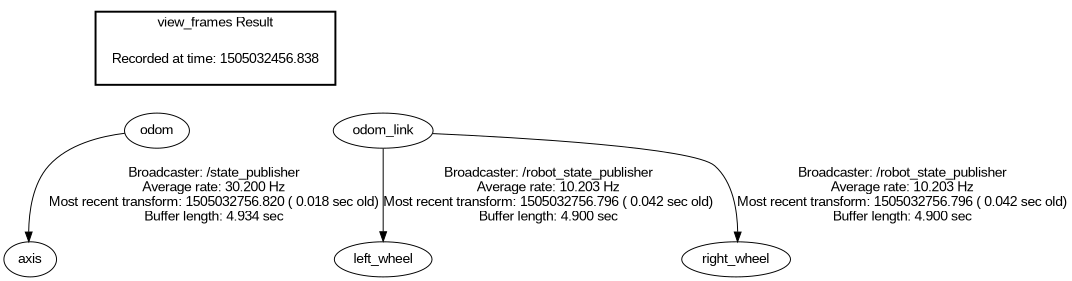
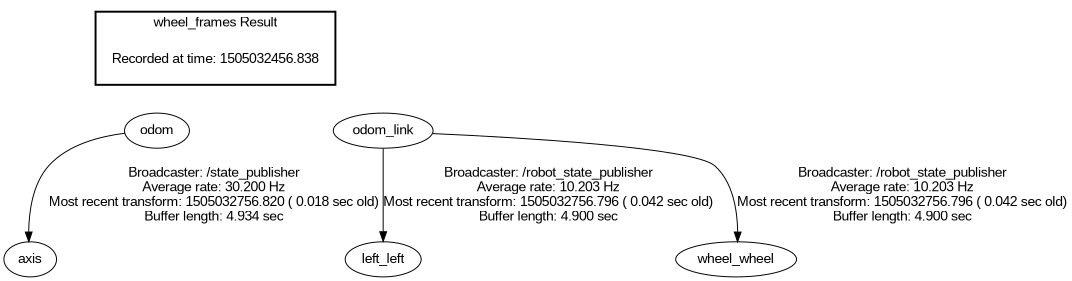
cluster "view_frames Result": label "view_frames Result" -> "wheel_frames Result"
node "left_wheel": label "left_wheel" -> "left_left"
node "right_wheel": label "right_wheel" -> "wheel_wheel"
